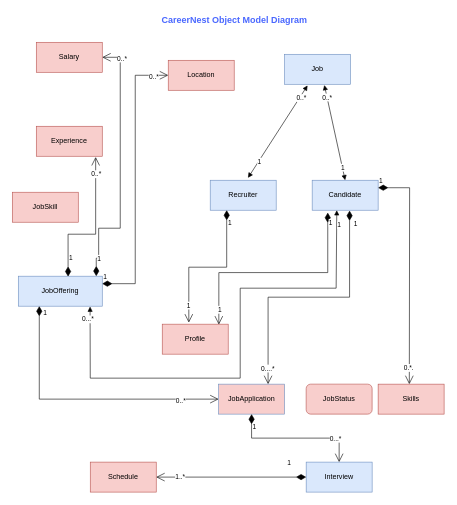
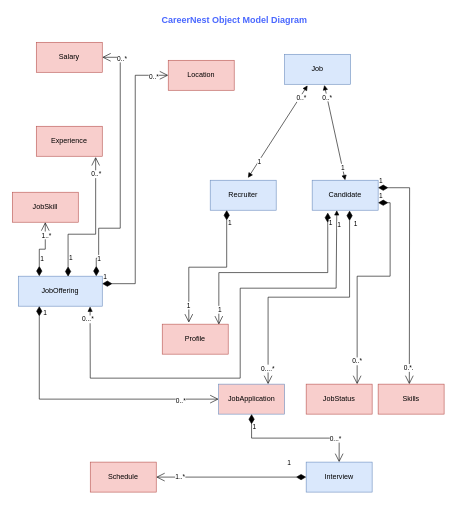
edge "JobSkill" -- "JobOffering": added, labels "1..*", "1"
edge "Candidate" -- "JobStatus": added, labels "1", "0..*"
node "JobStatus": shape rounded rectangle -> rectangle
